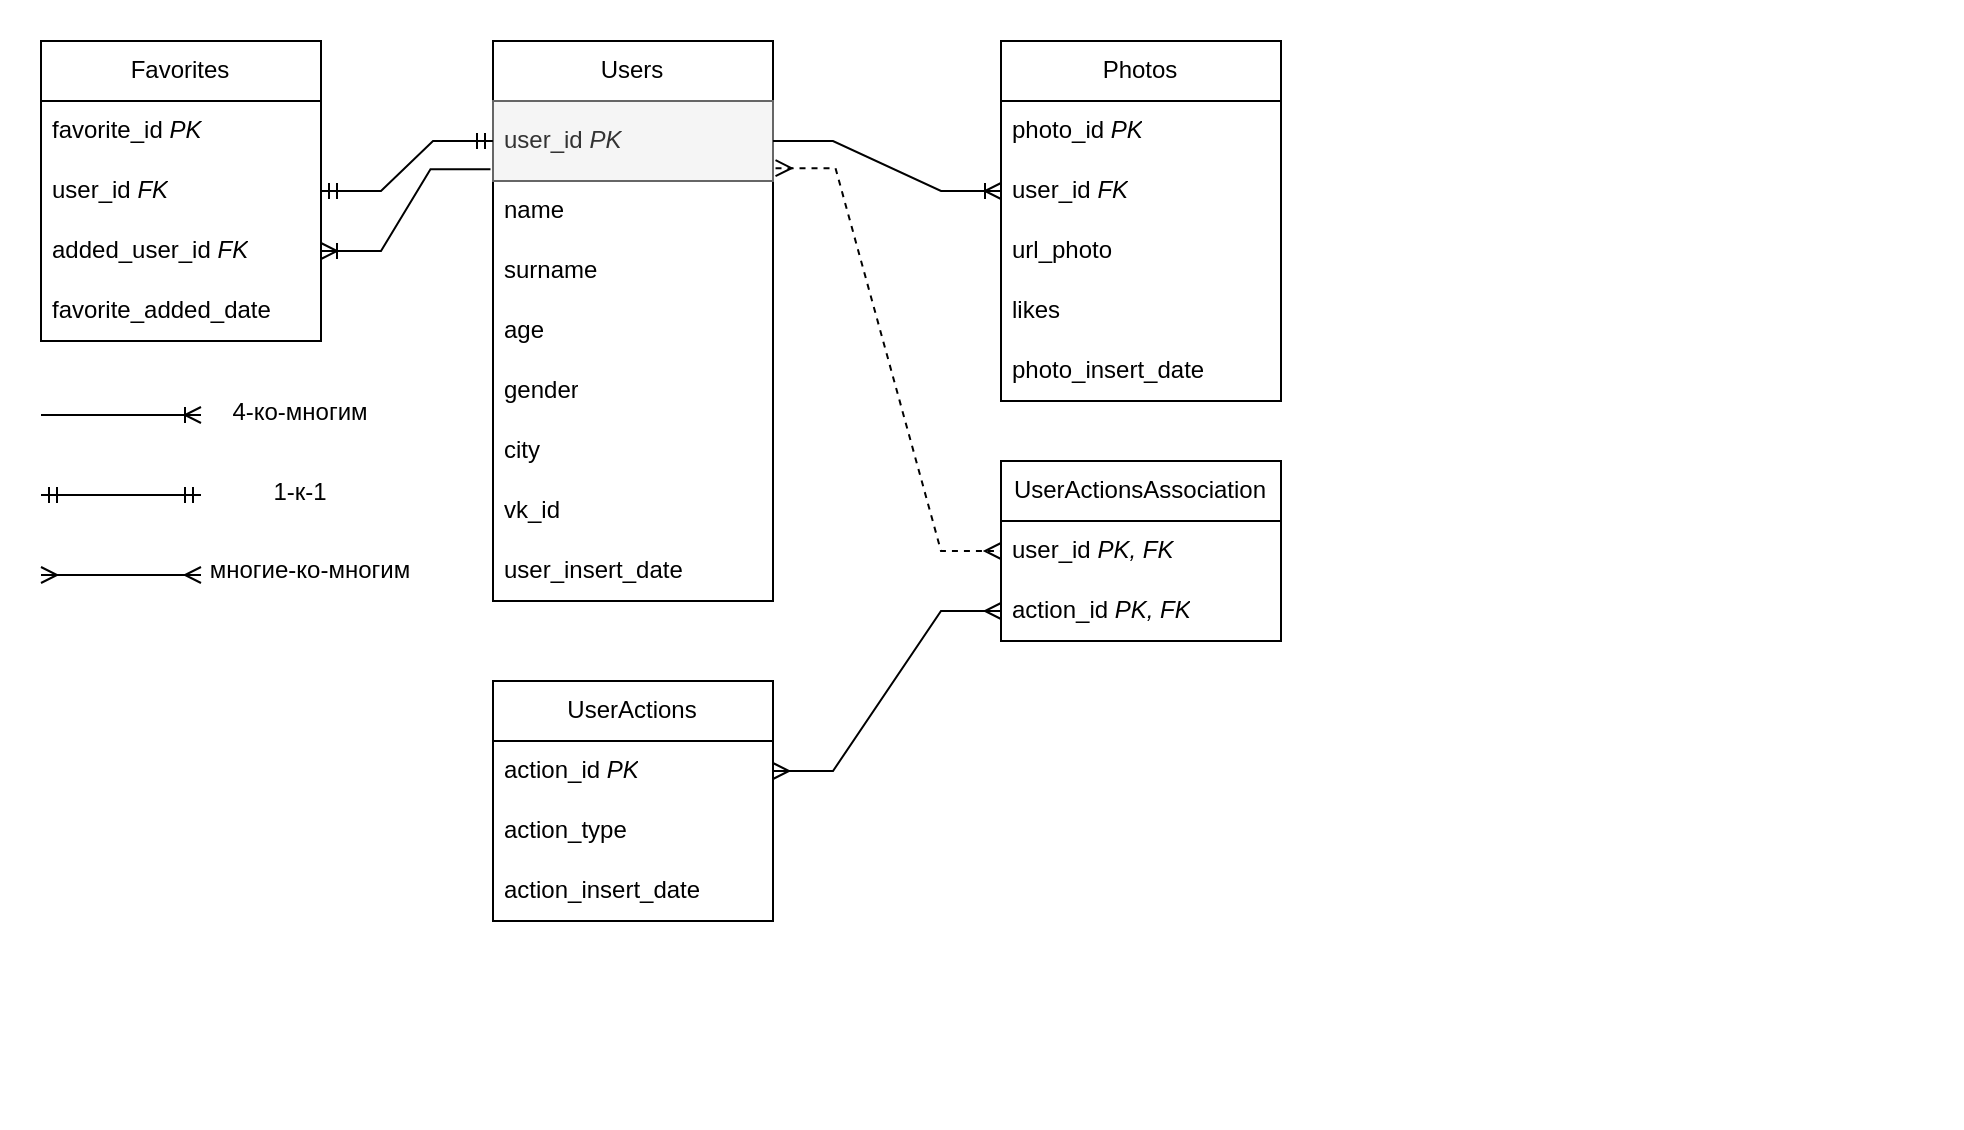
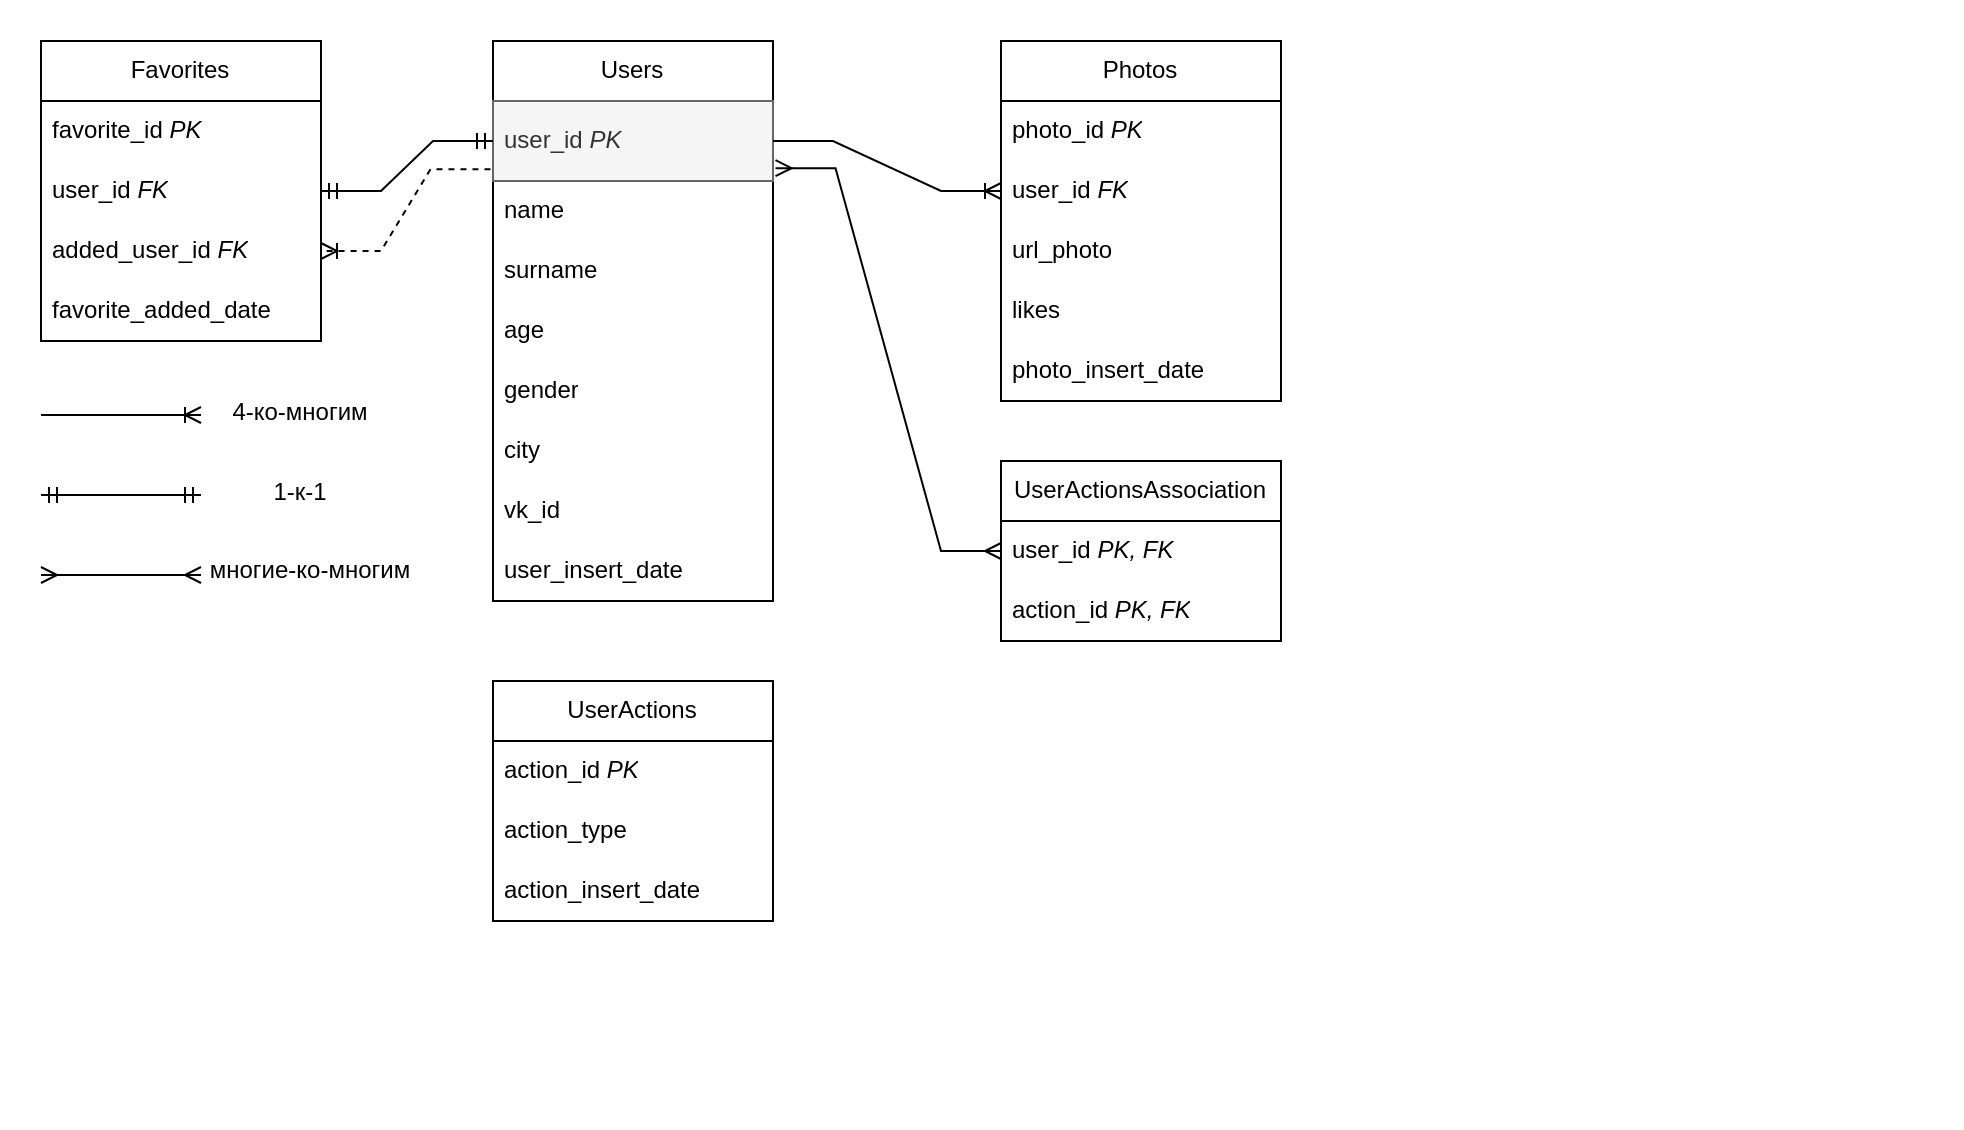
edge "user_id PK" -> "added_user_id FK": style solid -> dashed
edge "user_id PK" -- "user_id PK, FK": style dashed -> solid
edge "action_id PK, FK" -- "action_id PK": removed
